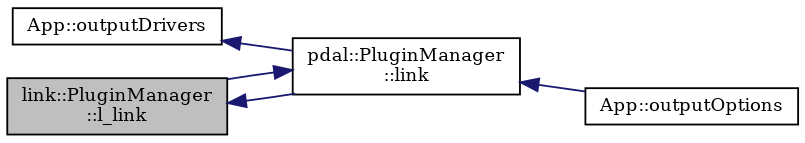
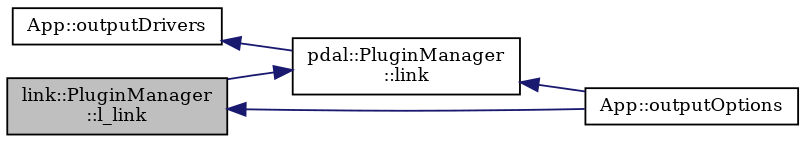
edge "pdal::PluginManager ::link" -> "link::PluginManager ::l_link": now "App::outputOptions" -> "link::PluginManager ::l_link"
